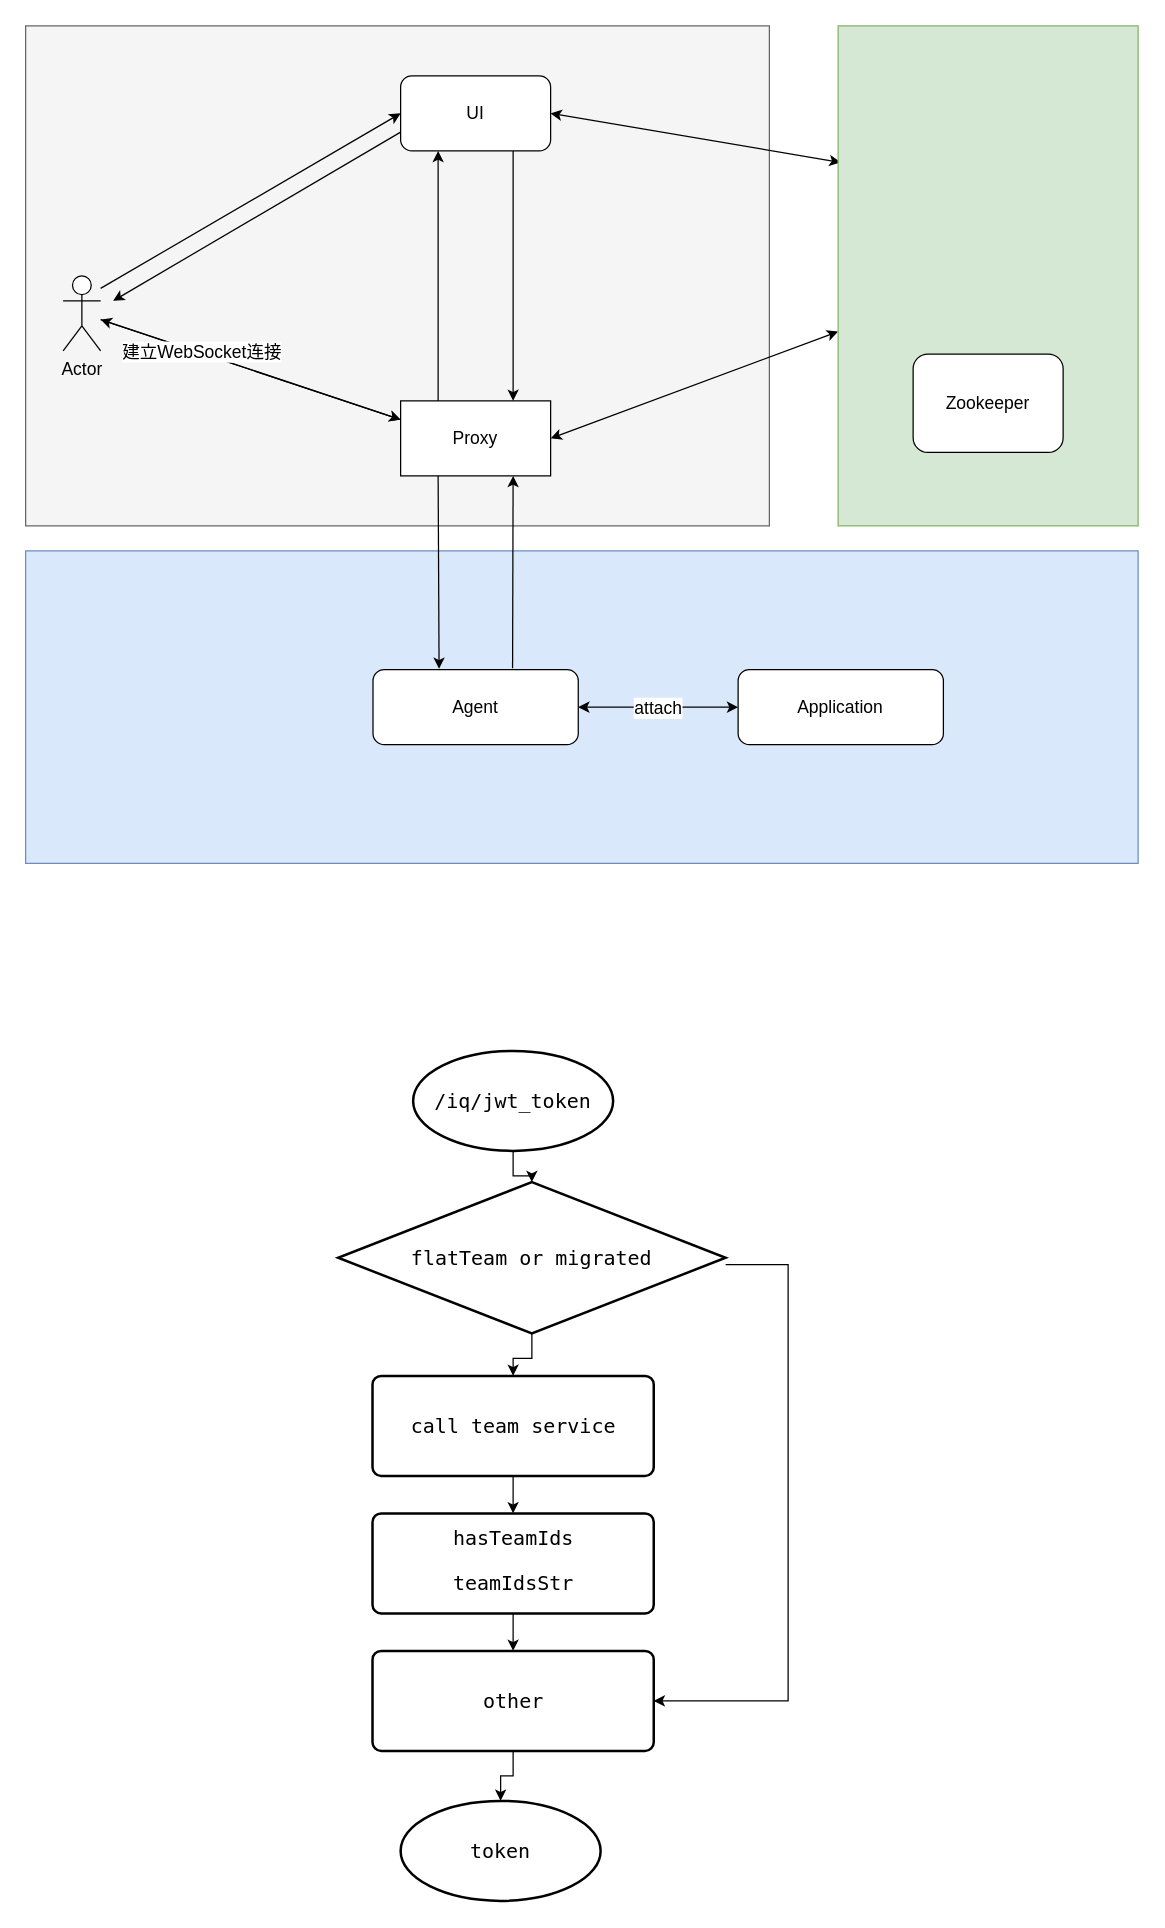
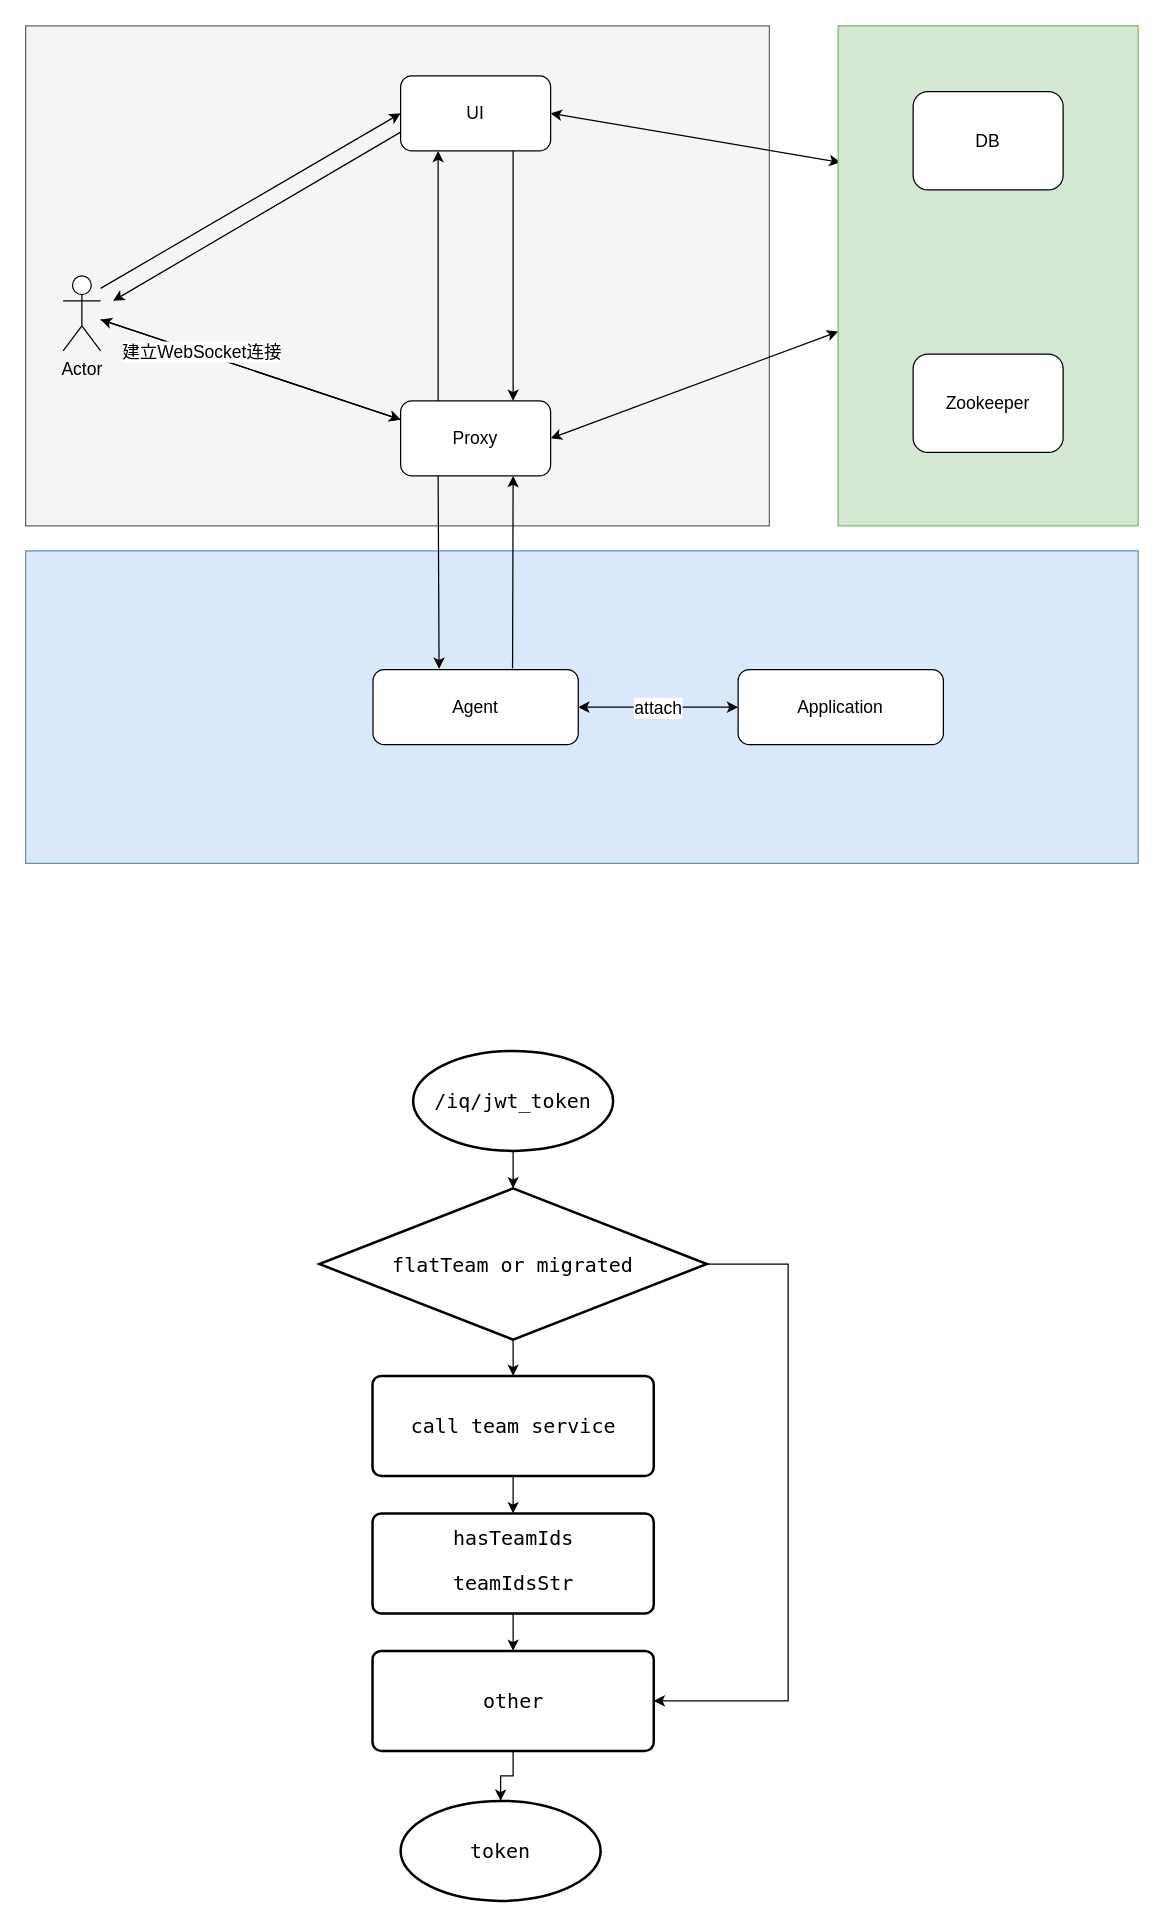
node "DB": added
node "Proxy": shape rectangle -> rounded rectangle
node "flatTeam or migrated": moved (532, 1258) -> (513, 1264)
